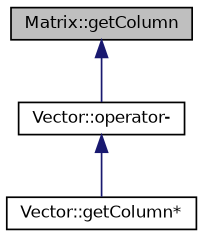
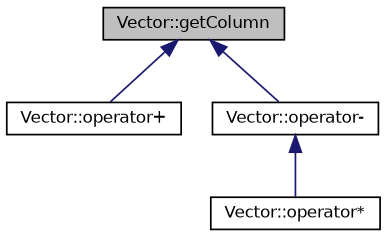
node "Matrix::getColumn": label "Matrix::getColumn" -> "Vector::getColumn"
node "Vector::operator+": added
node "Vector::getColumn*": label "Vector::getColumn*" -> "Vector::operator*"
